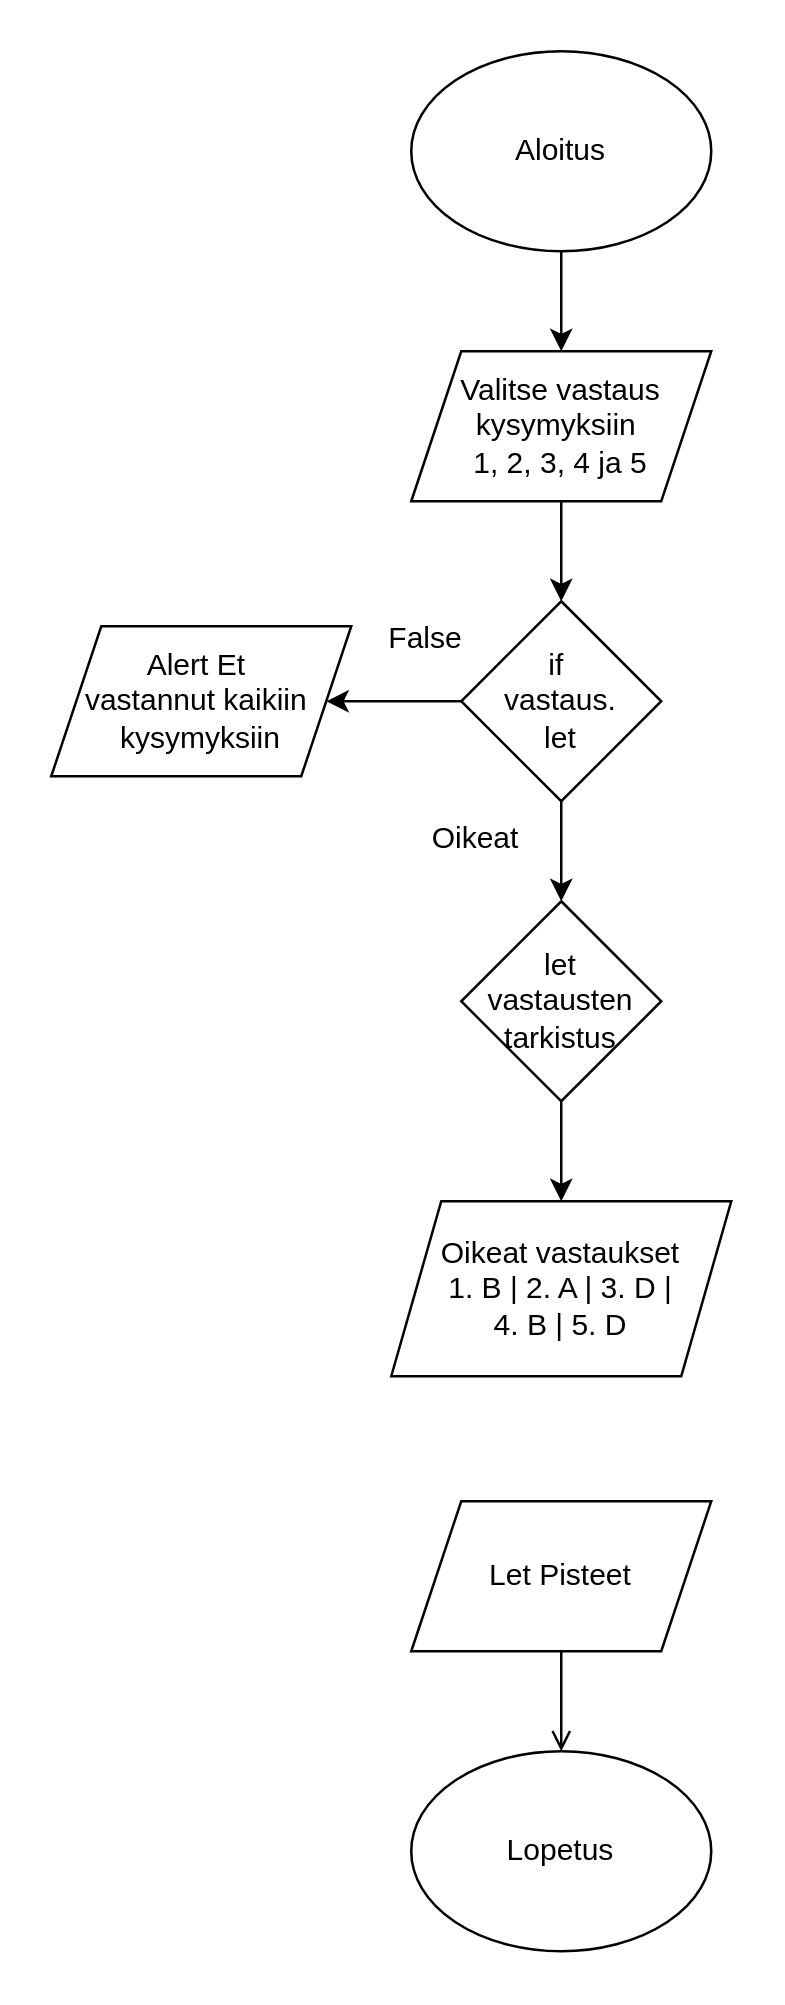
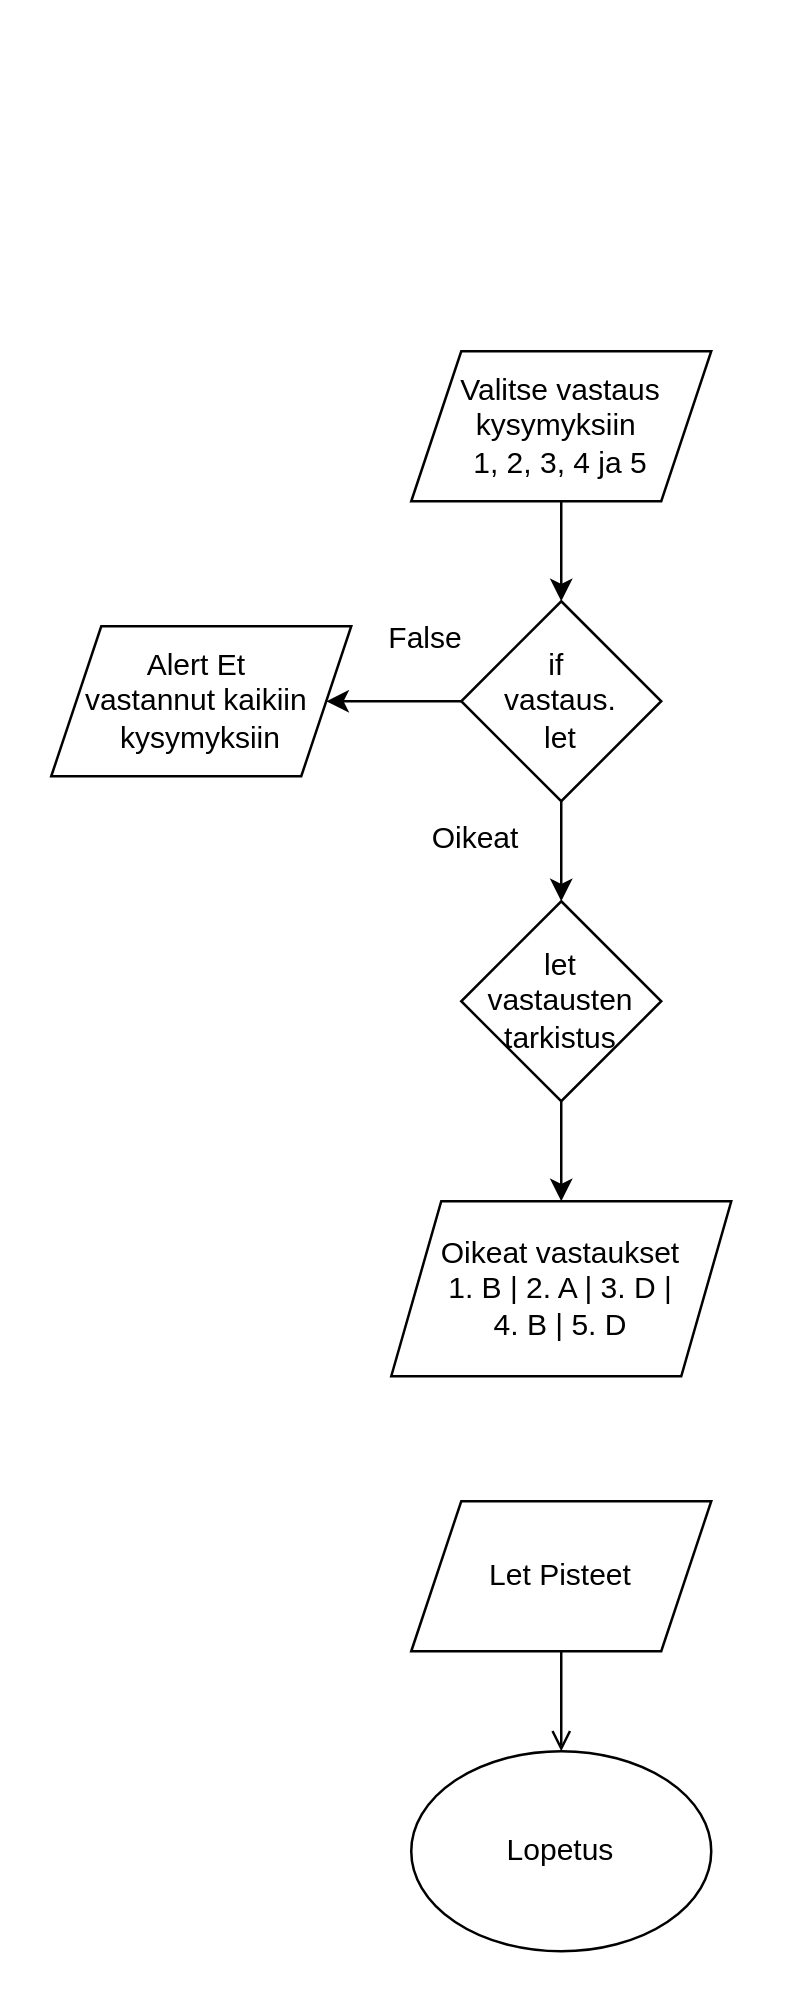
node "Aloitus": removed
edge "Aloitus" -> "Valitse vastaus kysymyksiin 1, 2, 3, 4 ja 5": removed
